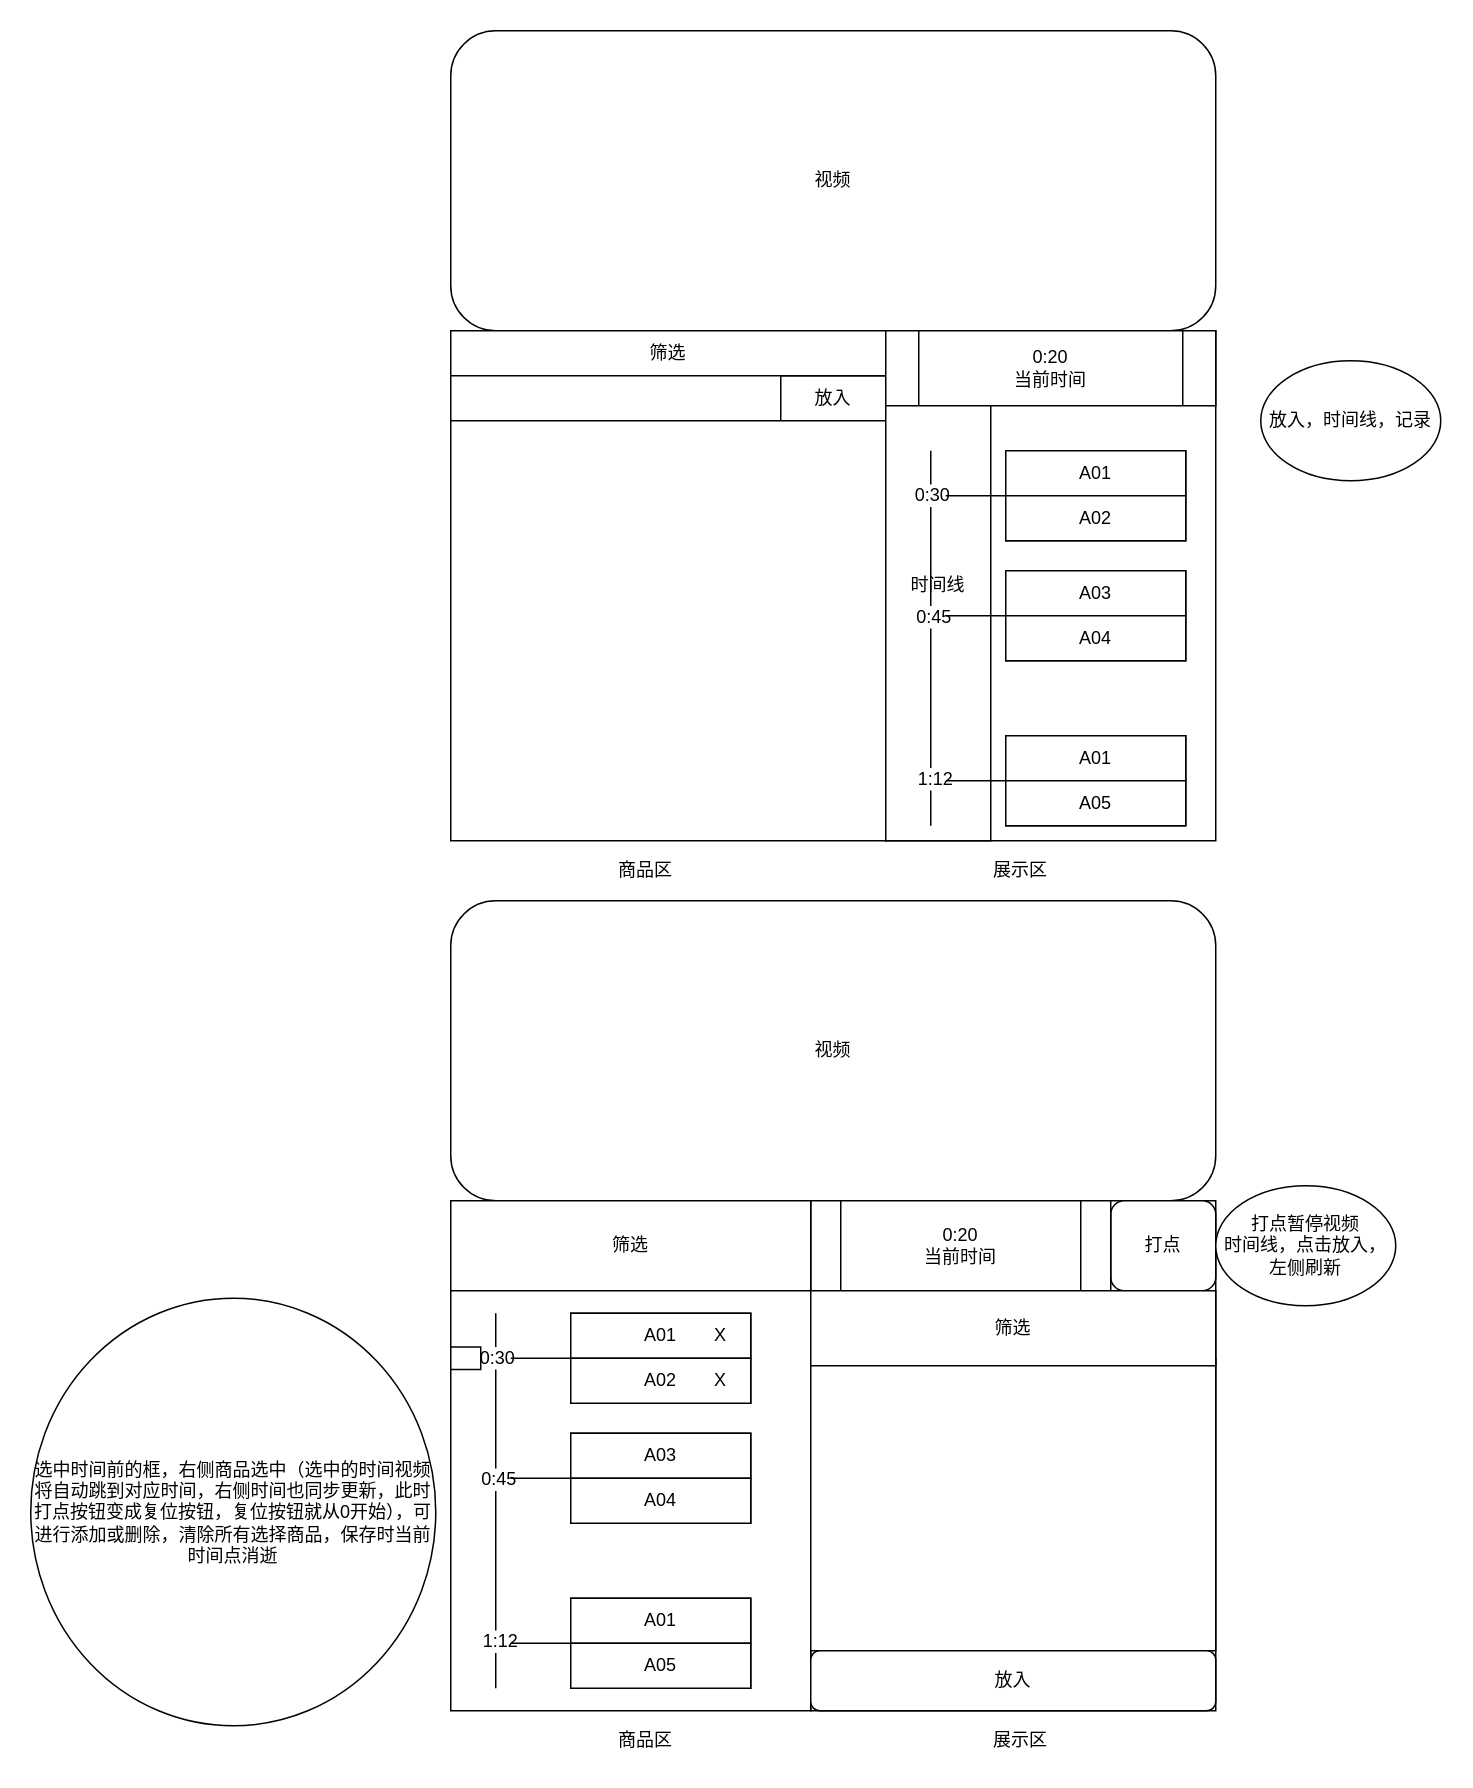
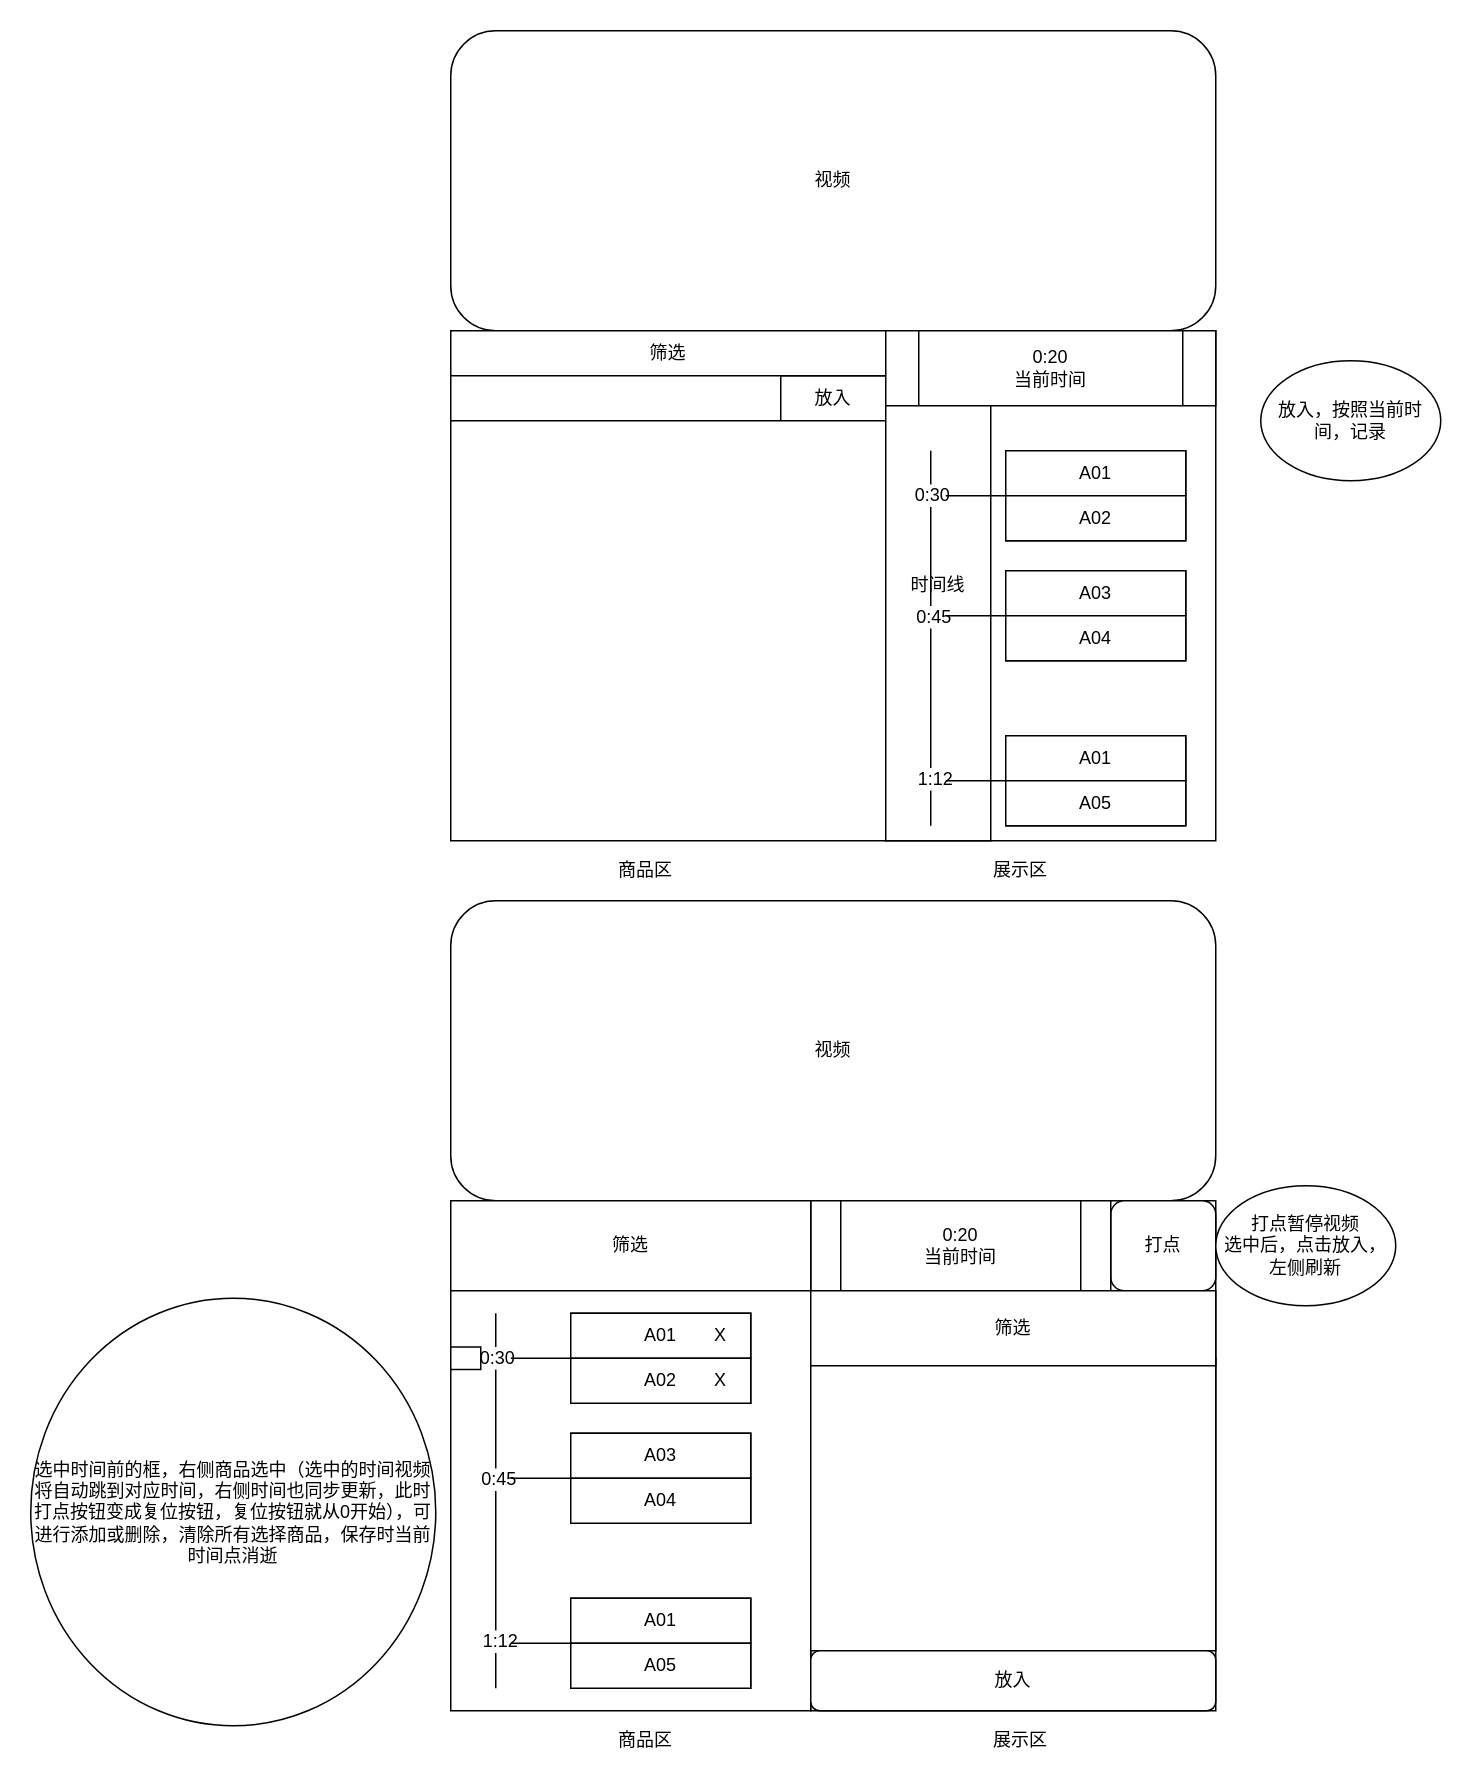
node "放入，时间线，记录": label "放入，时间线，记录" -> "放入，按照当前时间，记录"
node "打点暂停视频 时间线，点击放入，左侧刷新": label "打点暂停视频 时间线，点击放入，左侧刷新" -> "打点暂停视频 选中后，点击放入，左侧刷新"
